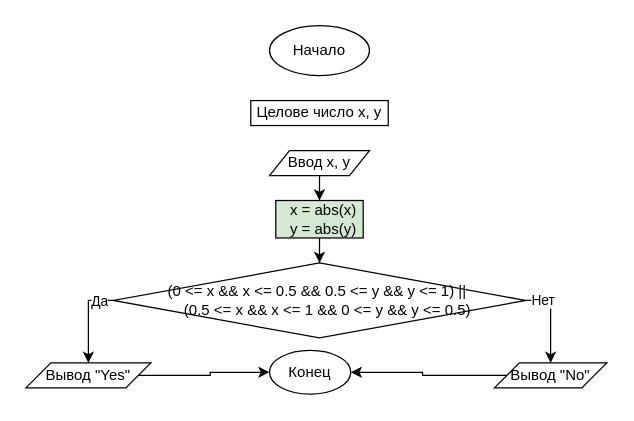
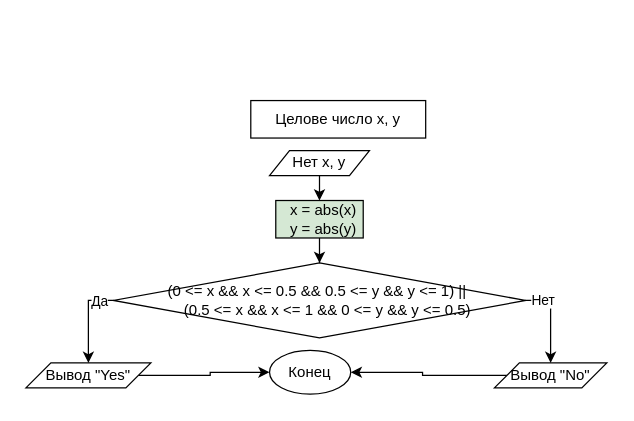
node "Начало": removed
node "Целове число x, y": size 138x25 -> 175x38
node "Ввод x, y": label "Ввод x, y" -> "Нет x, y"
